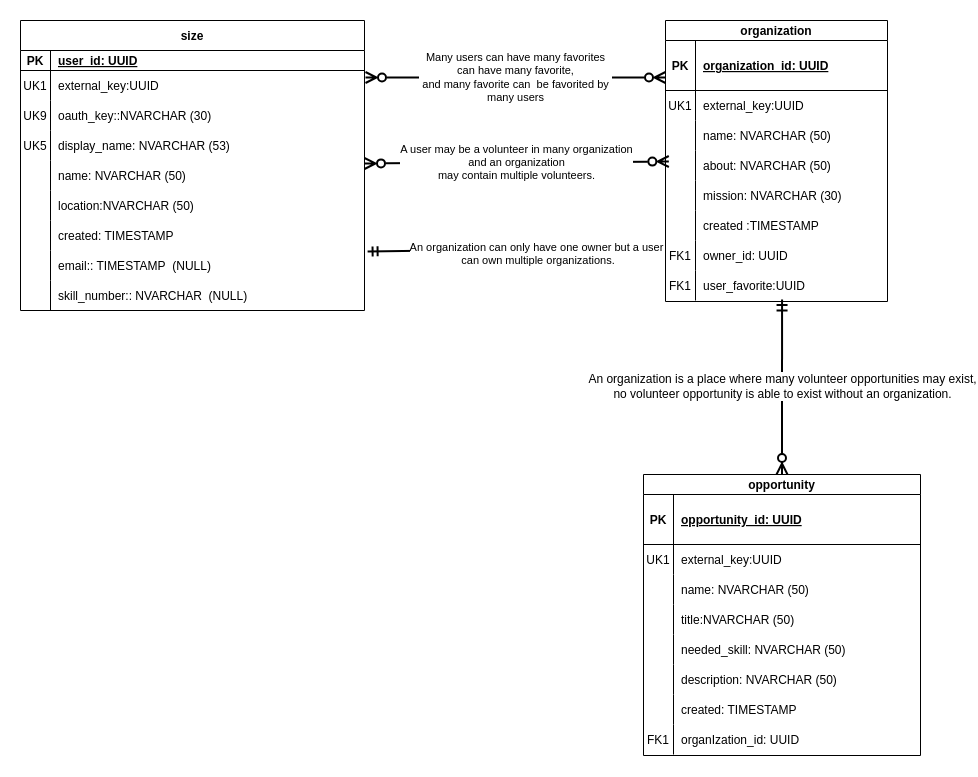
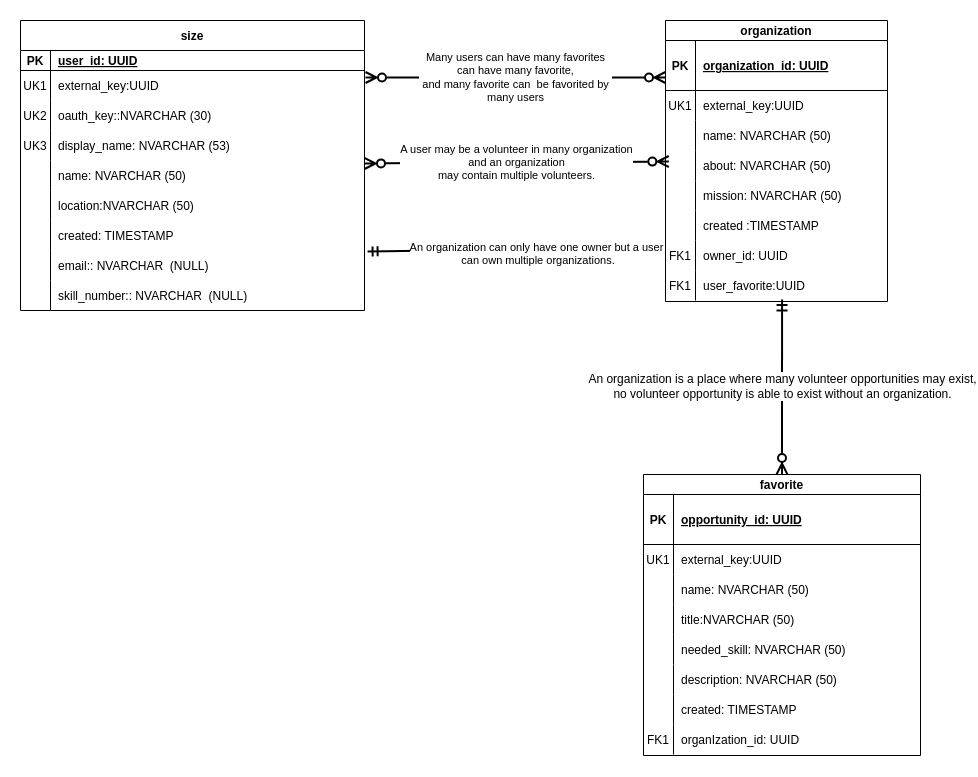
node "UK9": label "UK9" -> "UK2"
node "UK5": label "UK5" -> "UK3"
node "mission: NVARCHAR (30)": label "mission: NVARCHAR (30)" -> "mission: NVARCHAR (50)"
node "email:: TIMESTAMP (NULL)": label "email:: TIMESTAMP (NULL)" -> "email:: NVARCHAR (NULL)"
node "opportunity": label "opportunity" -> "favorite"
